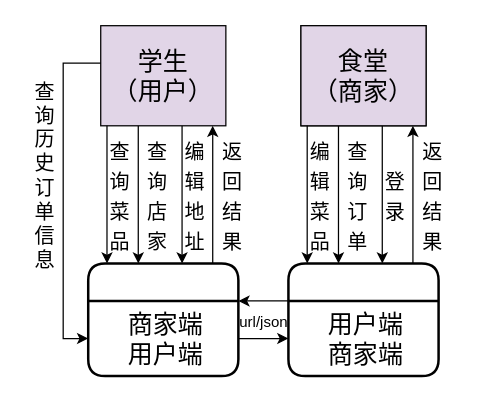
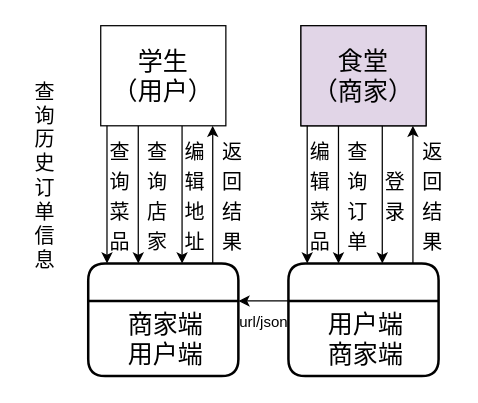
node "学生 （用户）": fillcolor #e1d5e7 -> #ffffff
edge "学生 （用户）" -> "商家端 用户端": removed
edge "商家端 用户端" -> "用户端 商家端": removed
